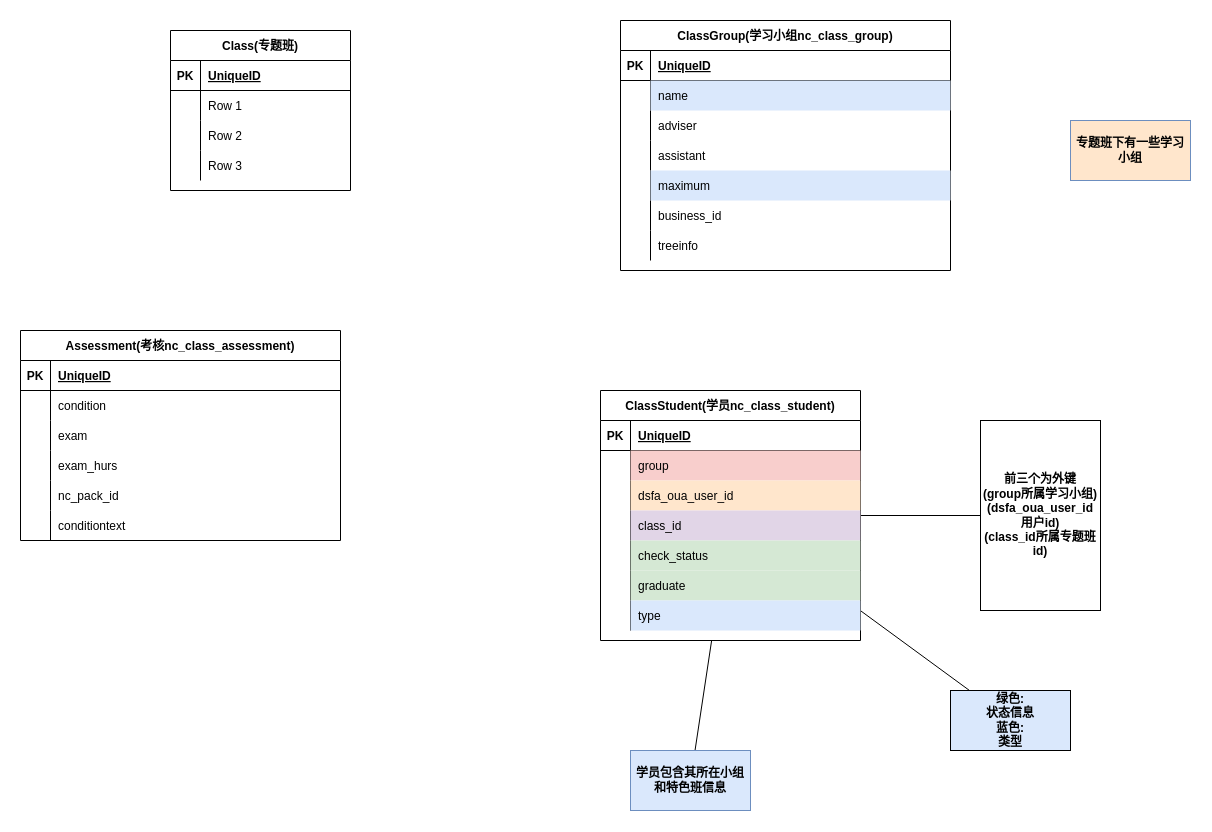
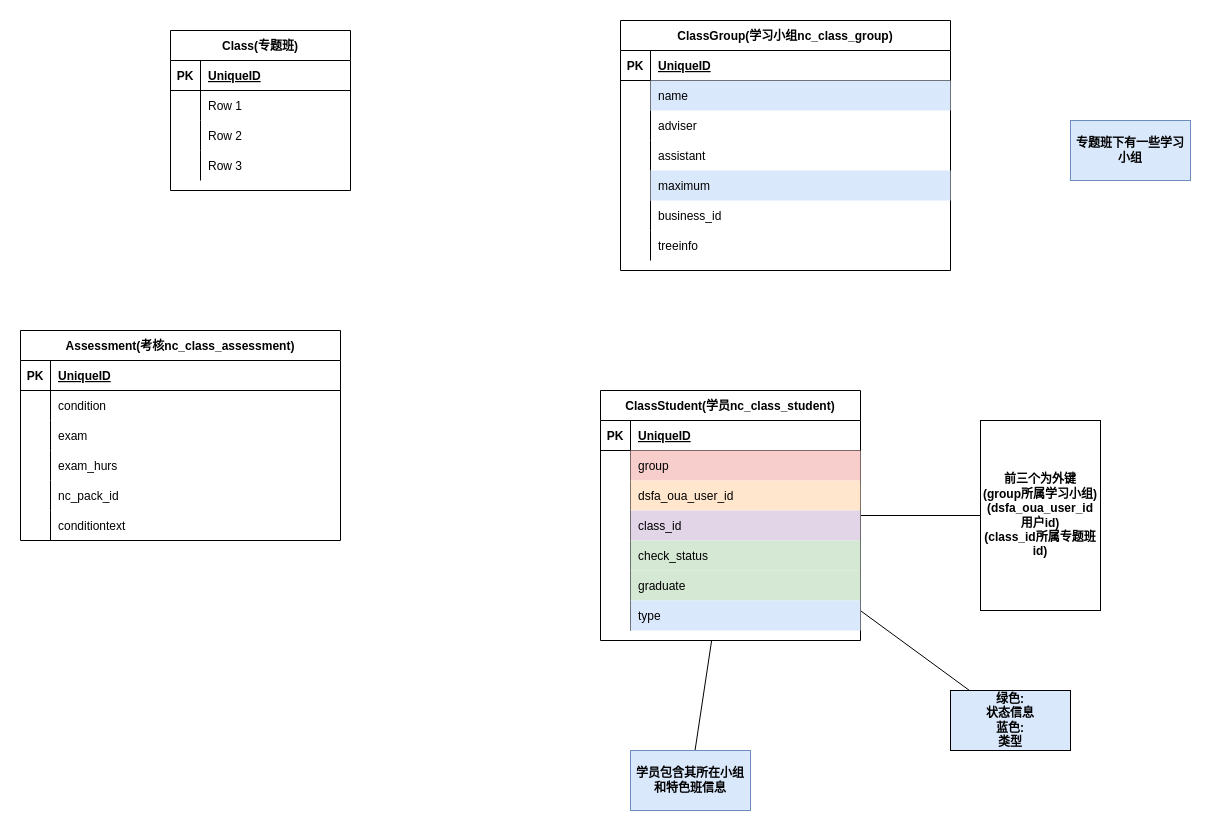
node "专题班下有一些学习小组": fillcolor #ffe6cc -> #dae8fc
